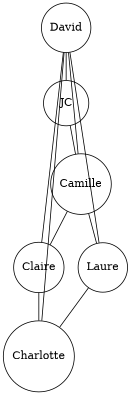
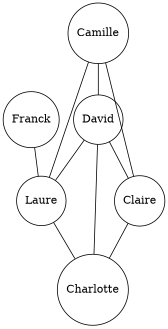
node "JC": removed
node "Franck": added
